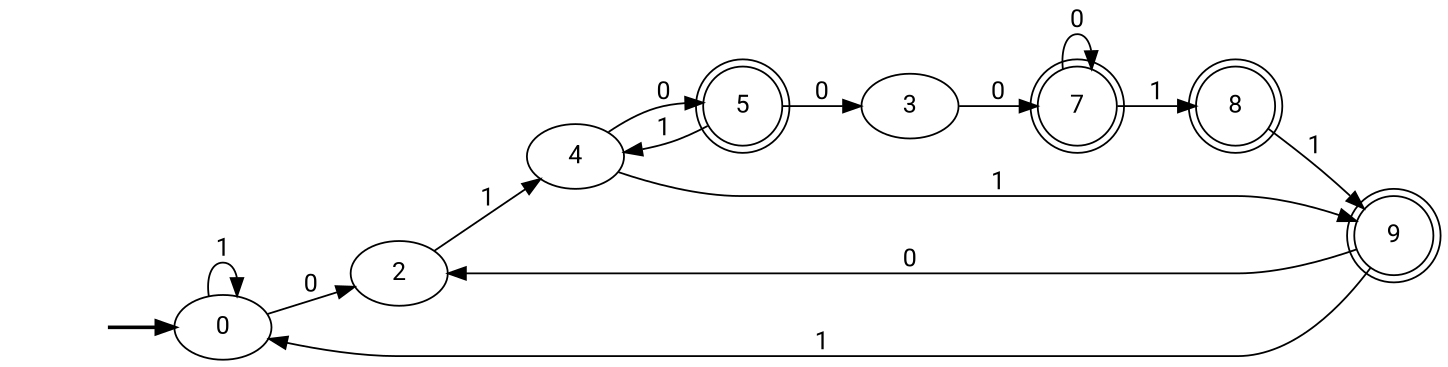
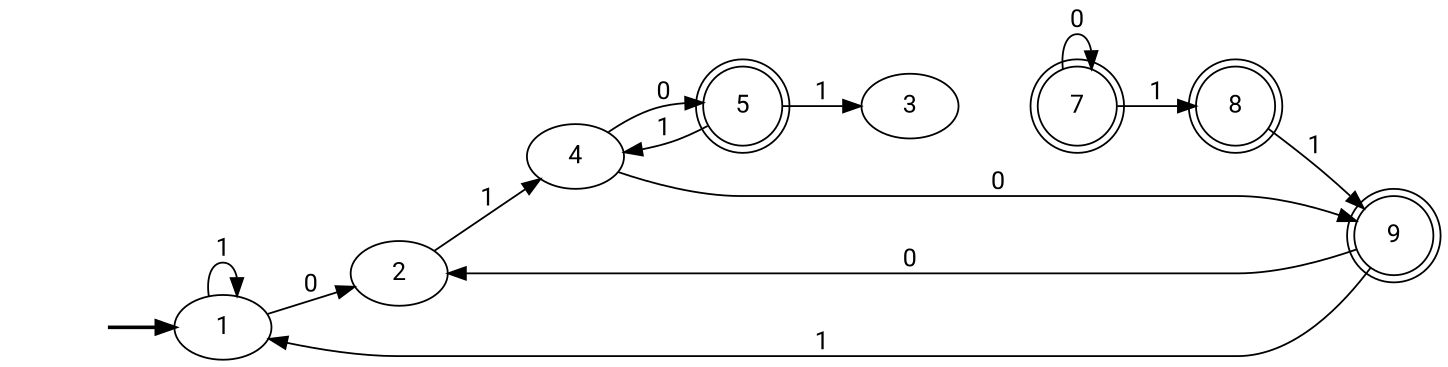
edge "5" -> "3": label "0" -> "1"
edge "3" -> "7": removed, label "0"
edge "4" -> "9": label "1" -> "0"
node "0": label "0" -> "1"
